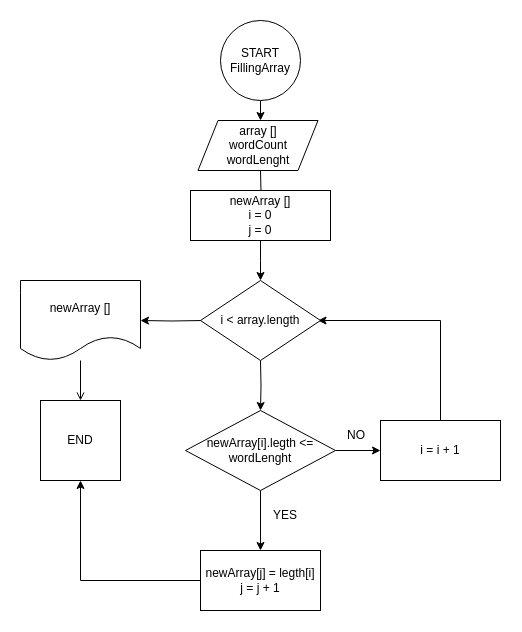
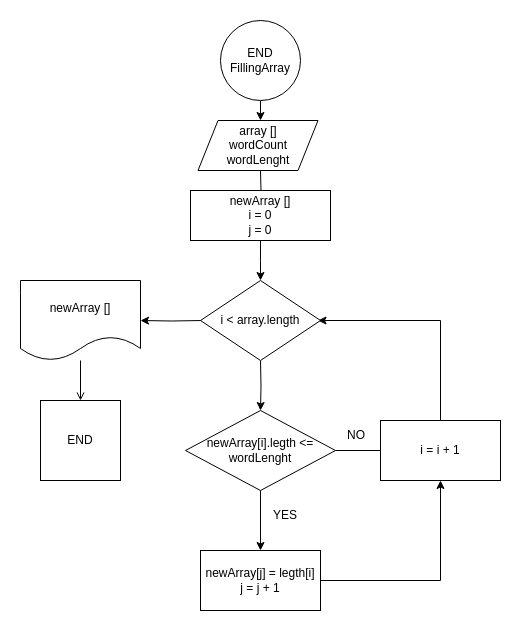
node "START FillingArray": label "START FillingArray" -> "END FillingArray"
edge "newArray[i].legth <= wordLenght" -> "i = i + 1": arrowhead classic -> none
edge "newArray[j] = legth[i] j = j + 1" -> "END": now "newArray[j] = legth[i] j = j + 1" -> "i = i + 1"
